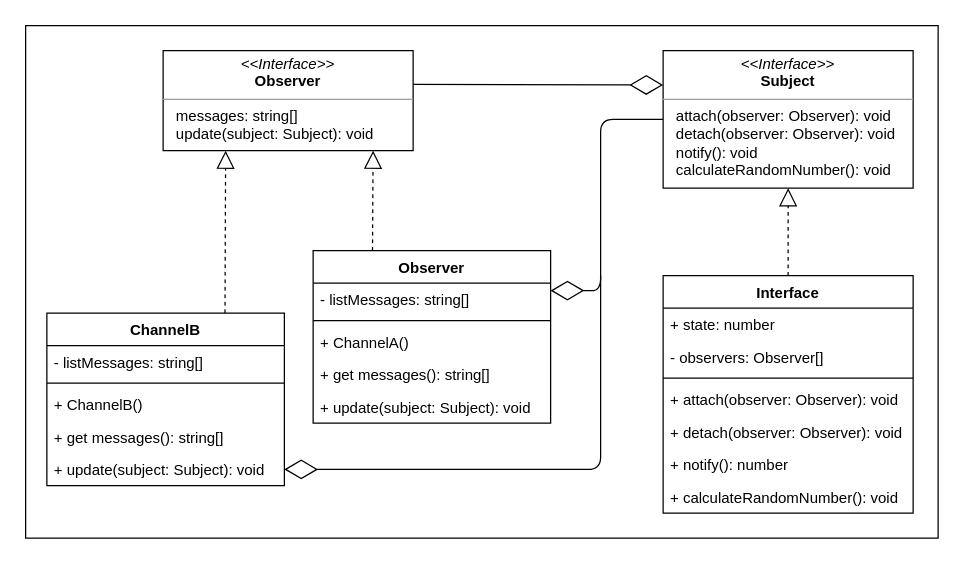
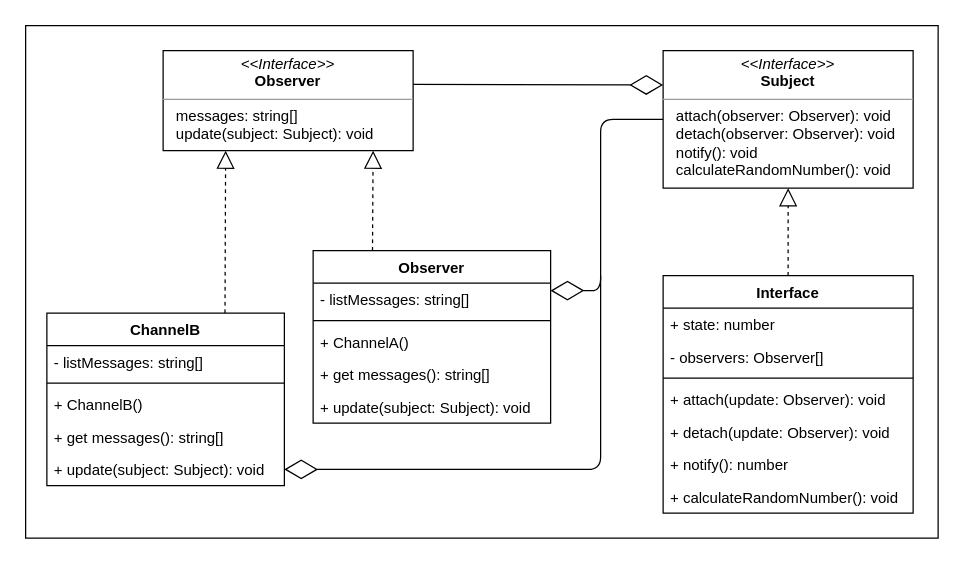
node "+ attach(observer: Observer): void": label "+ attach(observer: Observer): void" -> "+ attach(update: Observer): void"
node "+ detach(observer: Observer): void": label "+ detach(observer: Observer): void" -> "+ detach(update: Observer): void"
